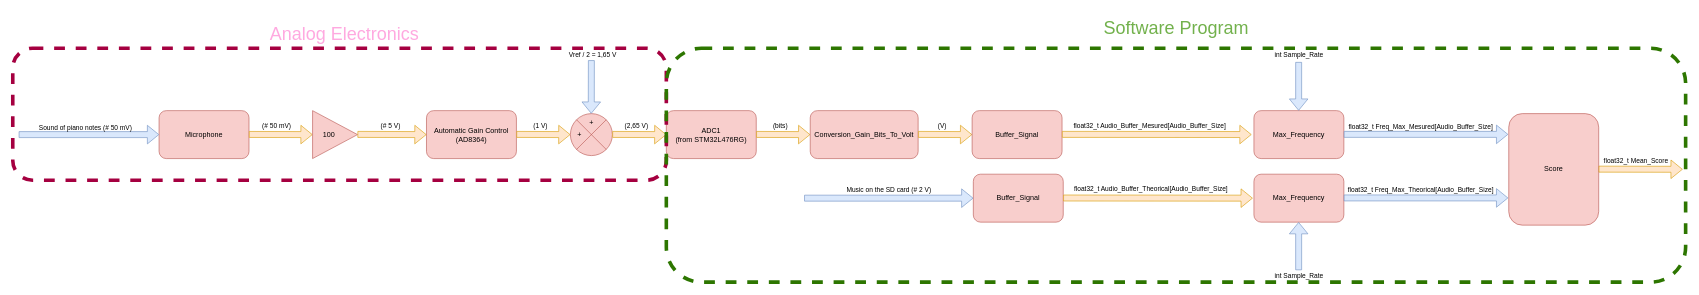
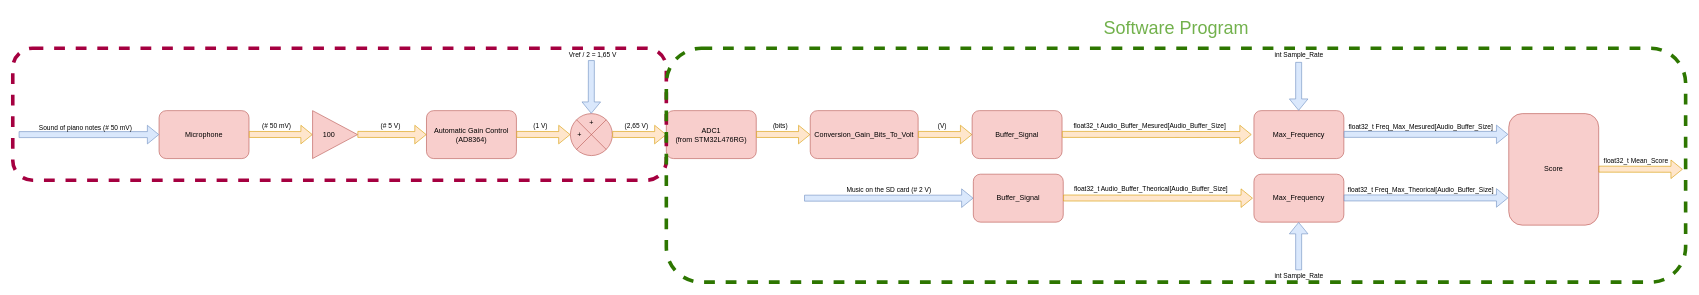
node "Analog Electronics": removed
